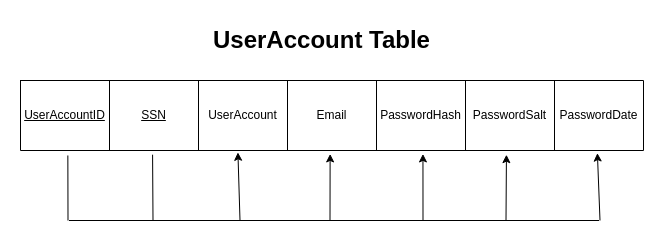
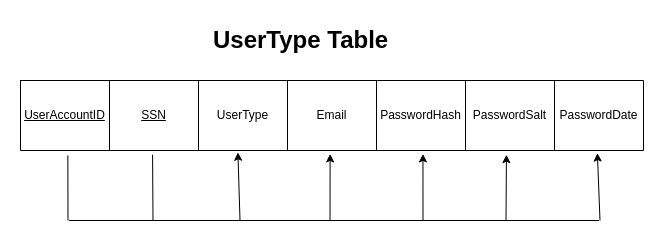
node "UserAccount Table": label "UserAccount Table" -> "UserType Table"
node "UserAccount": label "UserAccount" -> "UserType"
